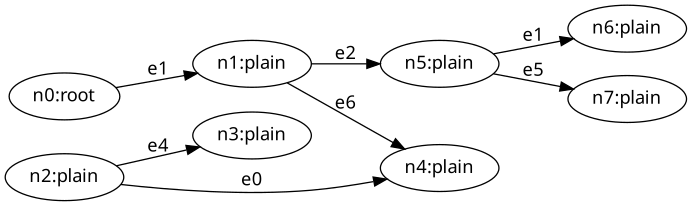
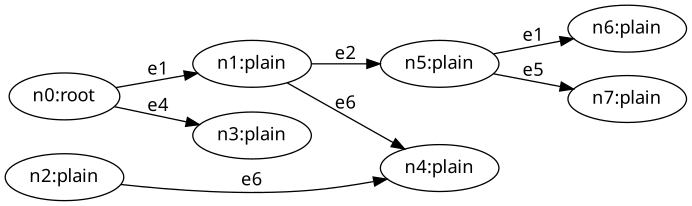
edge "n2:plain" -> "n3:plain": now "n0:root" -> "n3:plain"
edge "n2:plain" -> "n4:plain": label "e0" -> "e6"
